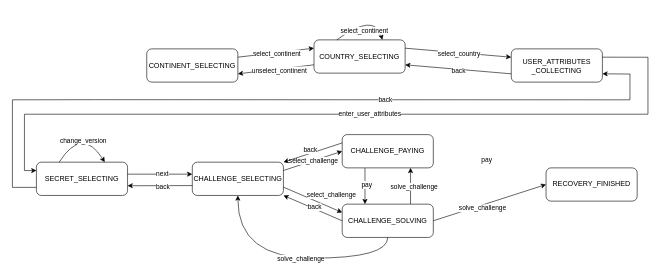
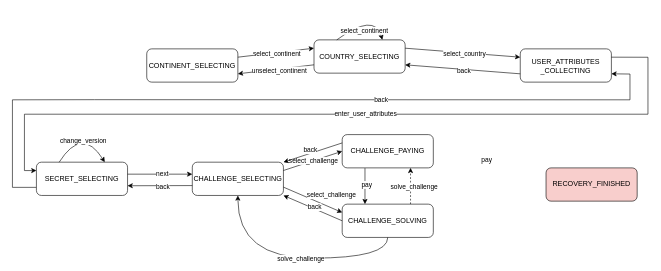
node "USER_ATTRIBUTES _COLLECTING": moved (557, 66) -> (566, 66)
node "RECOVERY_FINISHED": fillcolor #ffffff -> #f8cecc
edge "CHALLENGE_SOLVING" -> "CHALLENGE_PAYING": style solid -> dashed
edge "CHALLENGE_SOLVING" -> "RECOVERY_FINISHED": removed, label "solve_challenge"
